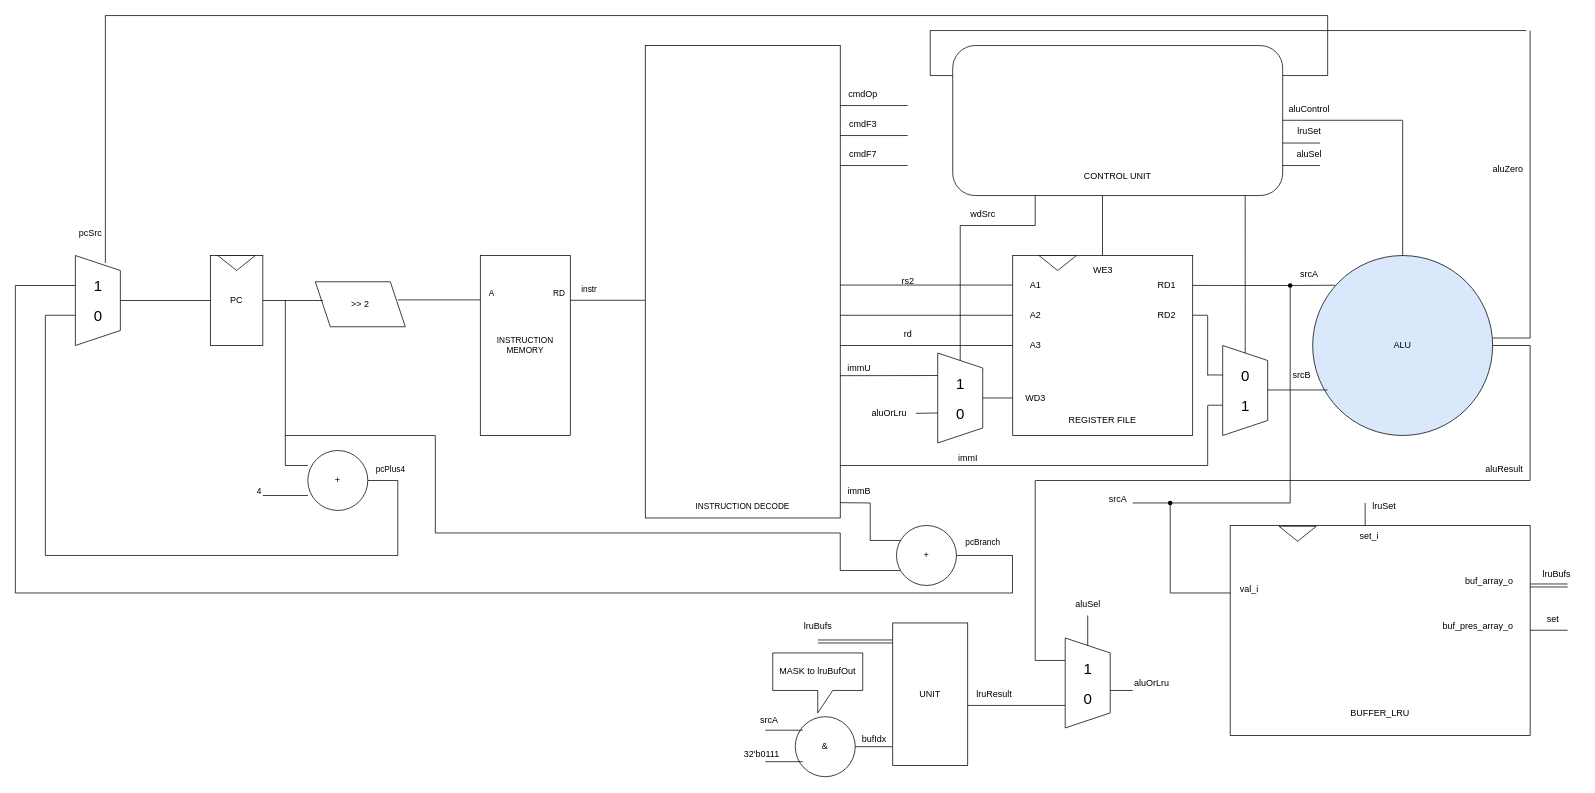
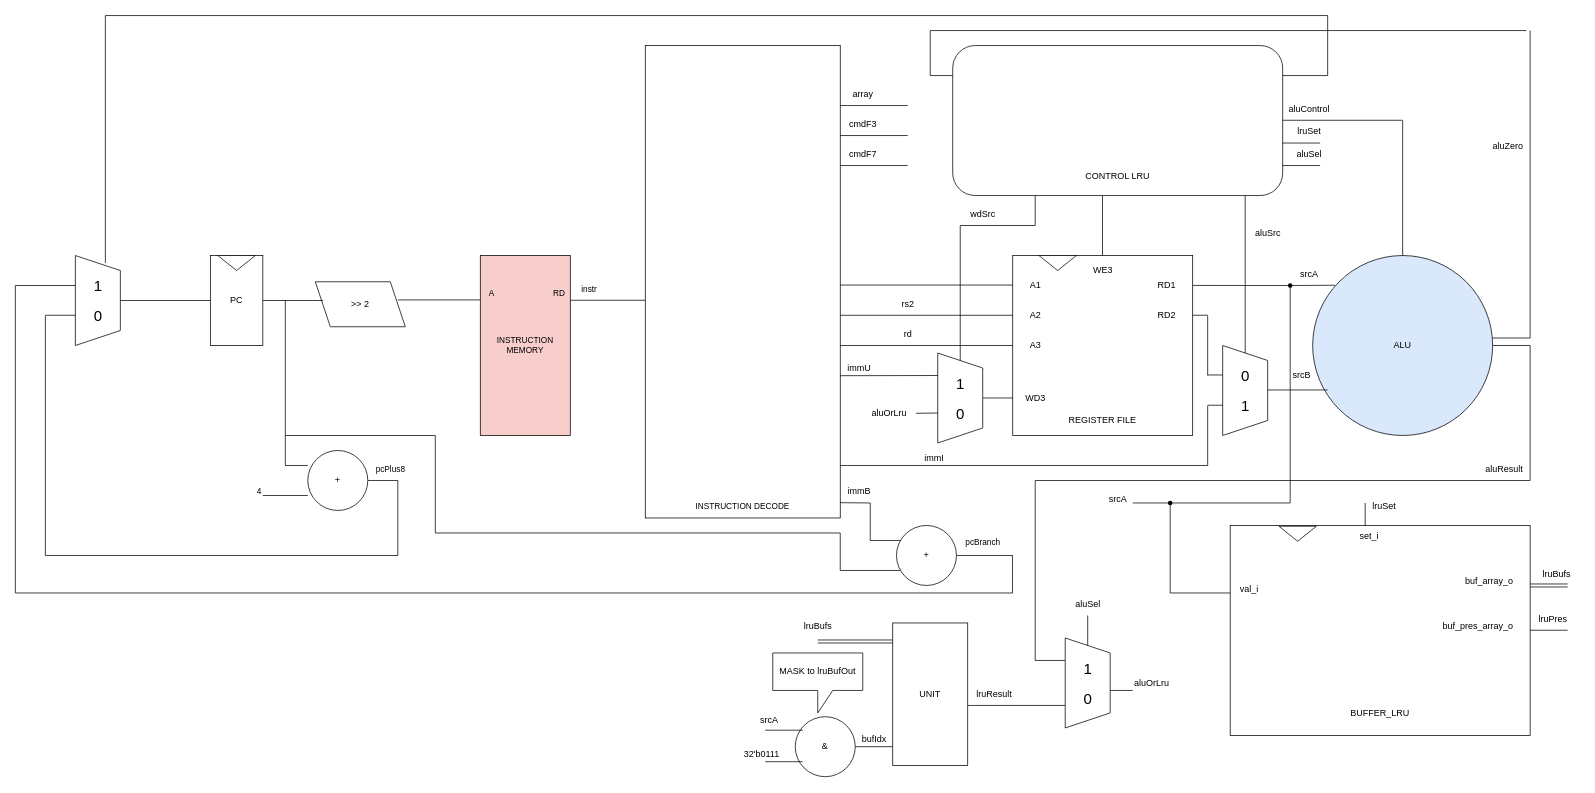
node "cmdOp": label "cmdOp" -> "array"
node "aluZero": moved (1508, 169) -> (1508, 147)
node "CONTROL UNIT": label "CONTROL UNIT" -> "CONTROL LRU"
node "pcSrc": removed
node "aluSrc": added
node "rs2": moved (908, 282) -> (908, 304)
node "INSTRUCTION MEMORY": fillcolor #ffffff -> #f8cecc
node "immI": moved (968, 458) -> (934, 458)
node "pcPlus4": label "pcPlus4" -> "pcPlus8"
node "set": label "set" -> "lruPres"
